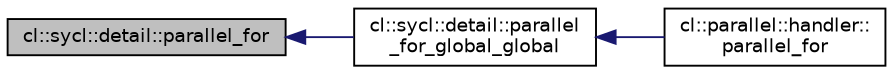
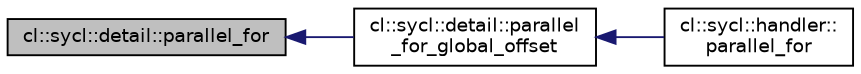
node "cl::sycl::detail::parallel _for_global_global": label "cl::sycl::detail::parallel _for_global_global" -> "cl::sycl::detail::parallel _for_global_offset"
node "cl::parallel::handler:: parallel_for": label "cl::parallel::handler:: parallel_for" -> "cl::sycl::handler:: parallel_for"
